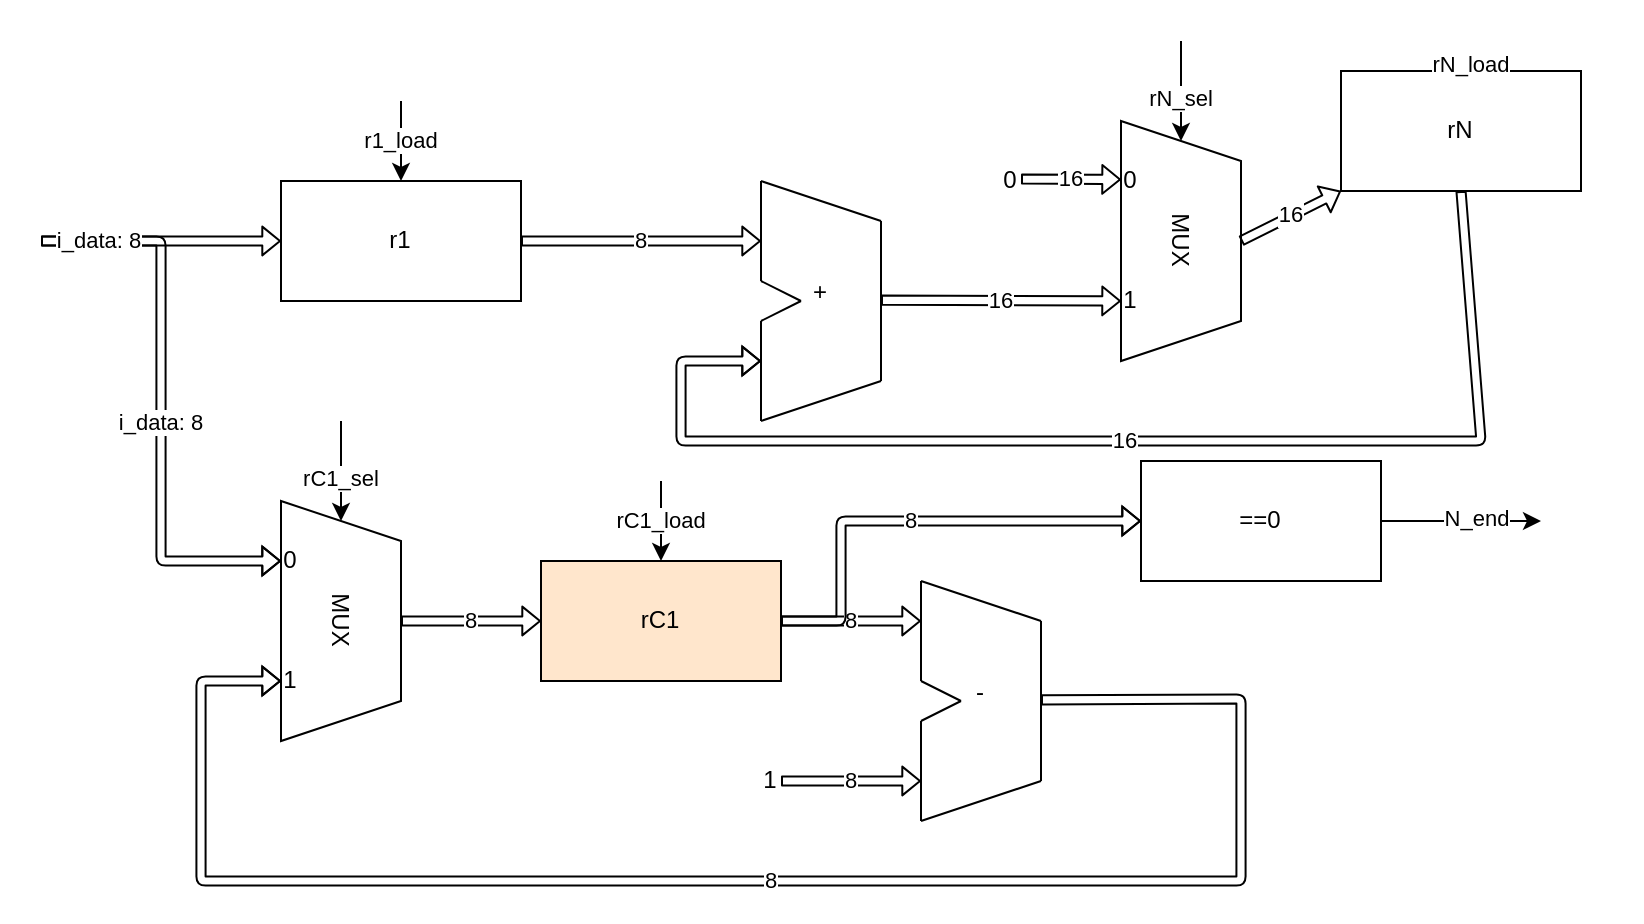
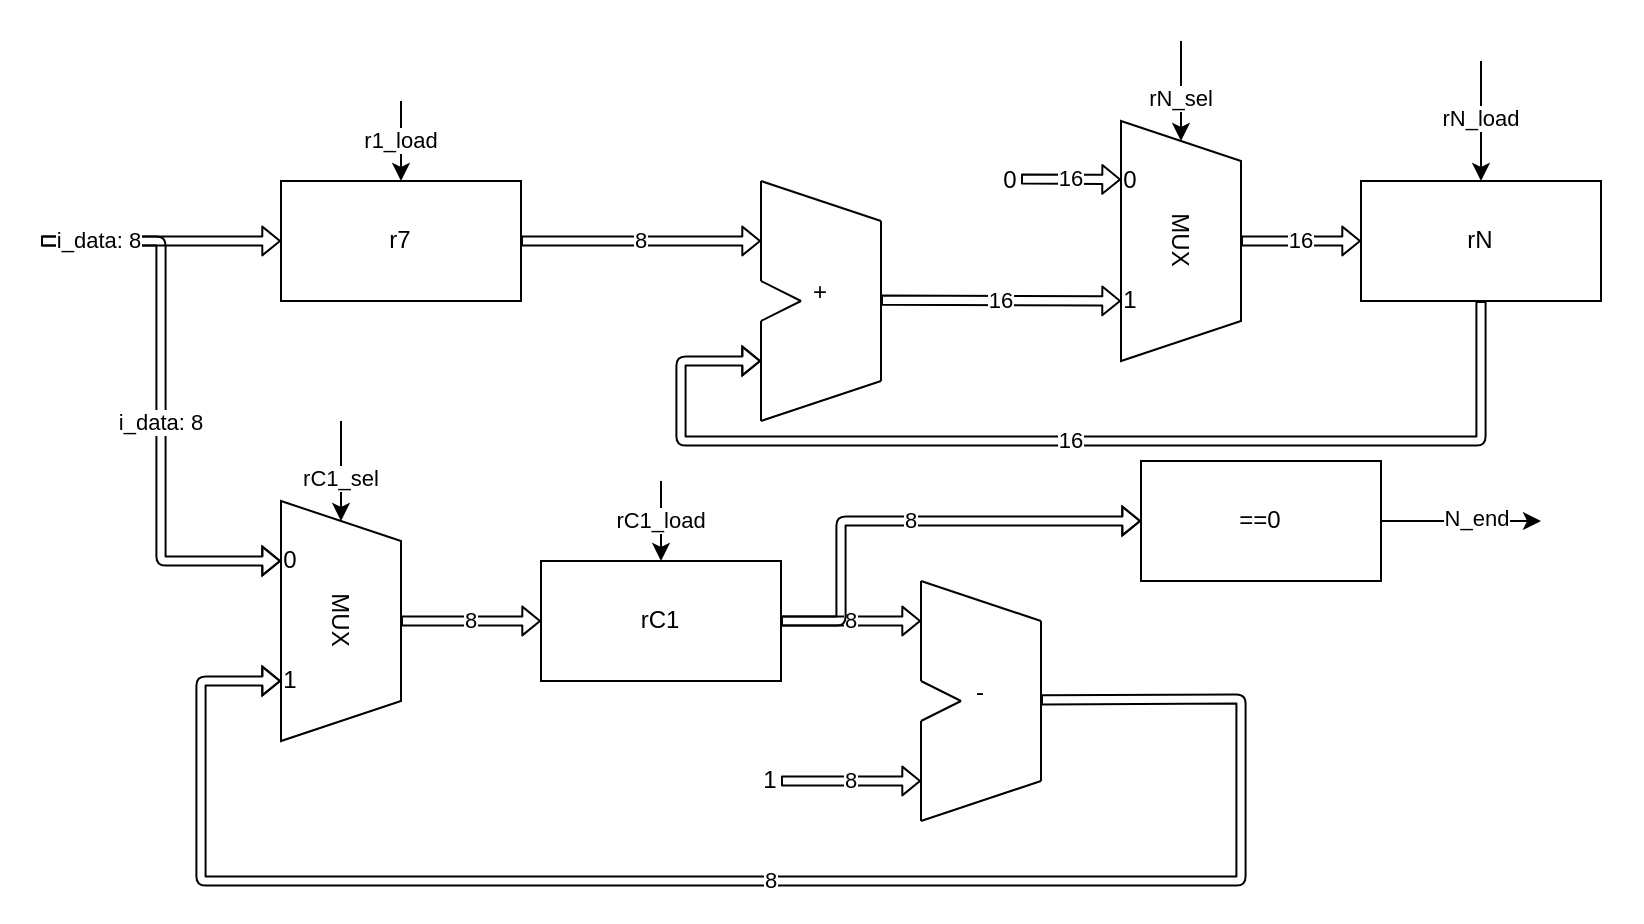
node "rN": moved (1461, 131) -> (1481, 241)
node "r1": label "r1" -> "r7"
node "rC1": fillcolor #ffe6cc -> #ffffff
